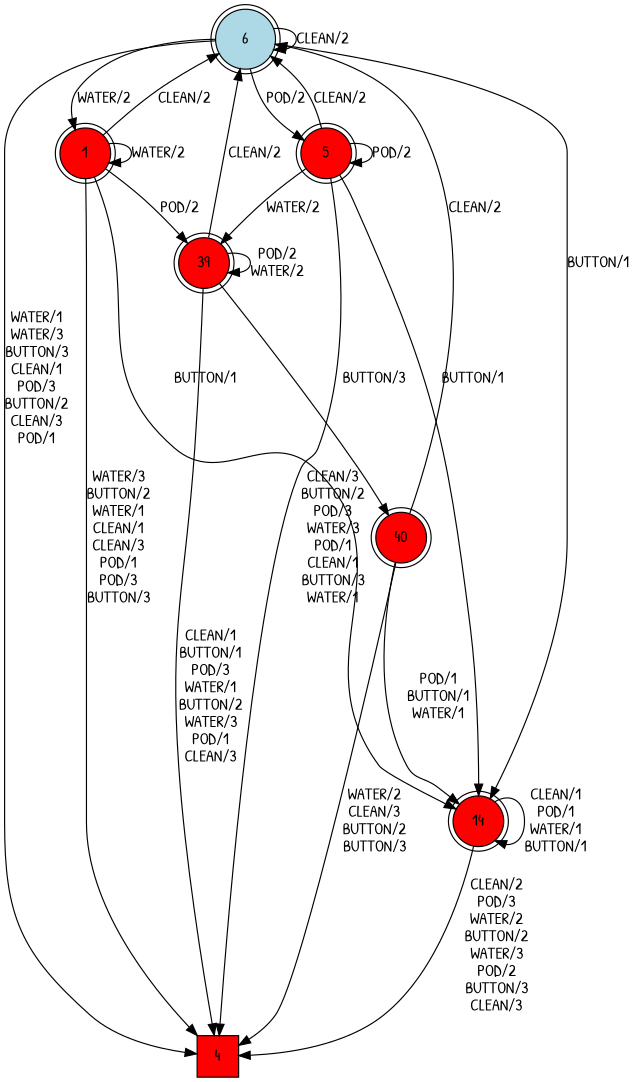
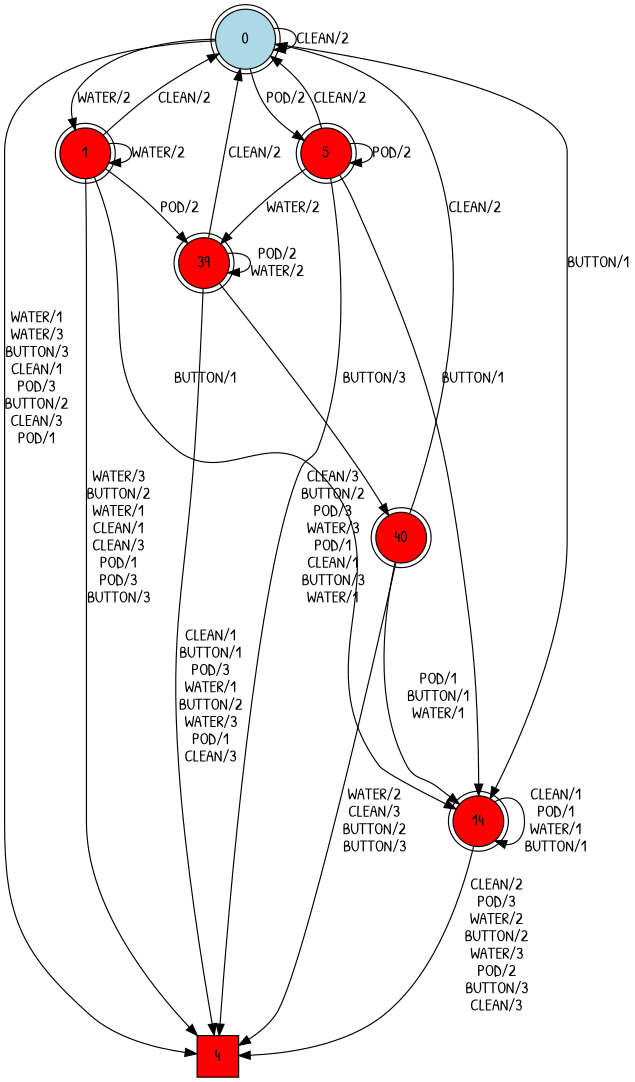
node "6": label "6" -> "0"
